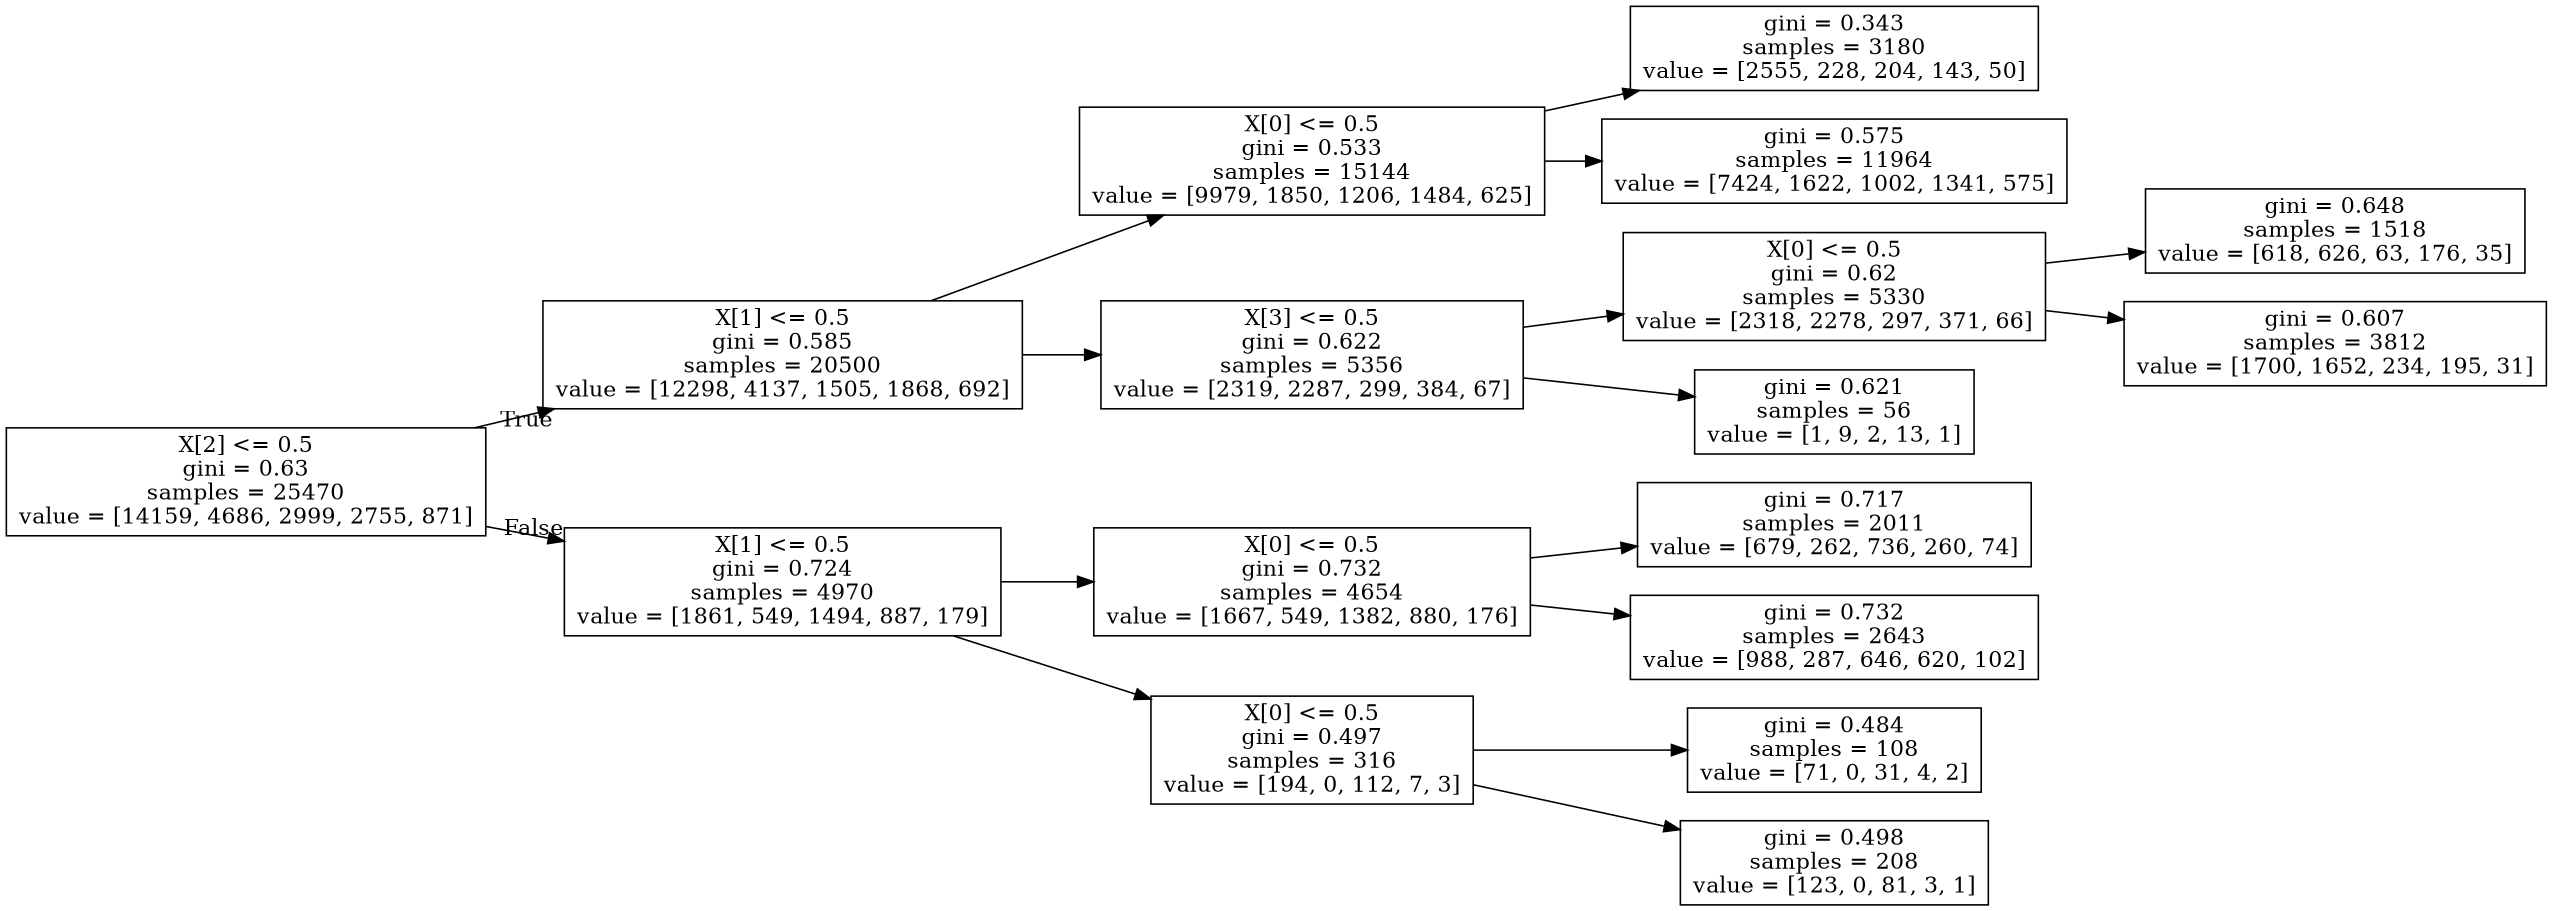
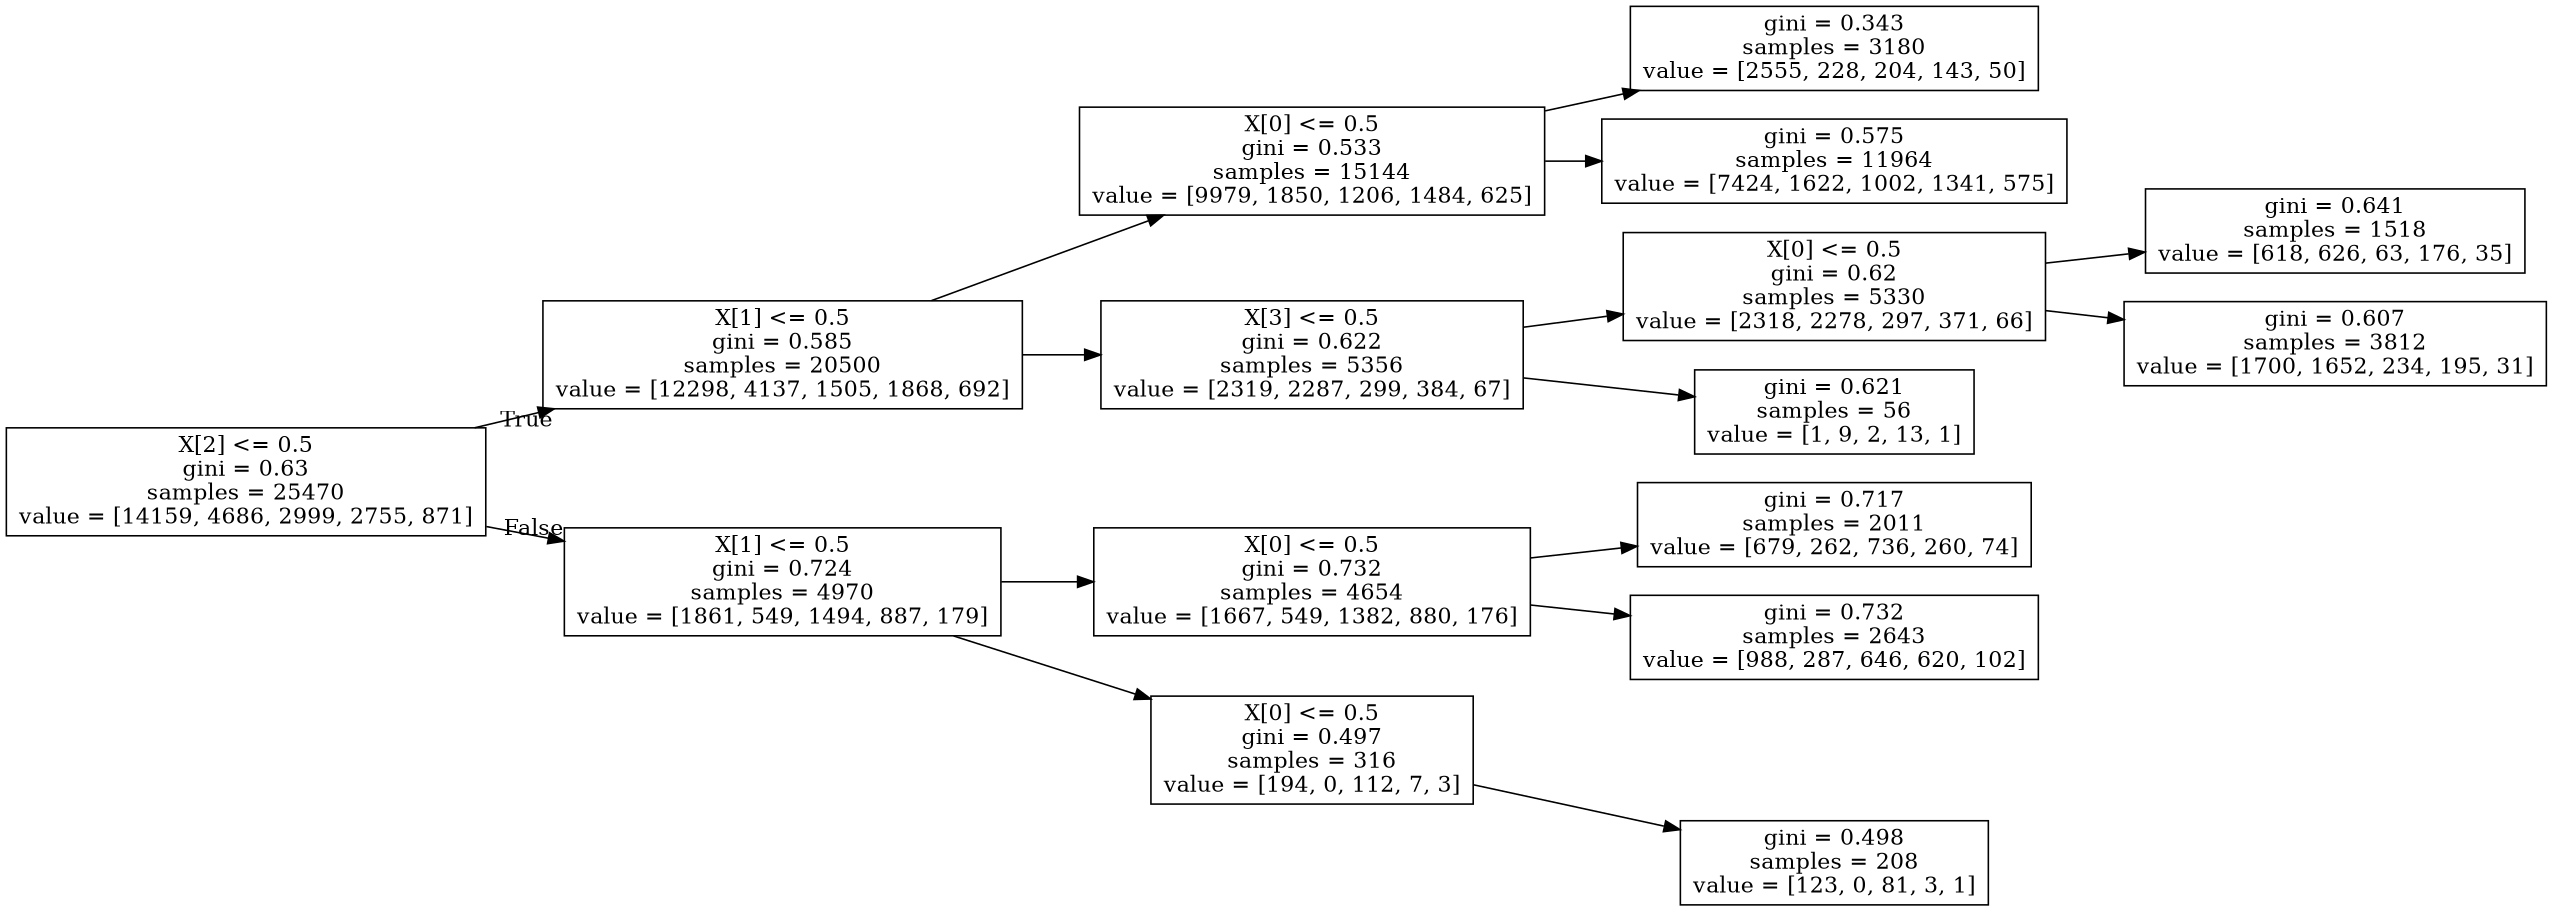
node "gini = 0.648 samples = 1518 value = [618, 626, 63, 176, 35]": label "gini = 0.648 samples = 1518 value = [618, 626, 63, 176, 35]" -> "gini = 0.641 samples = 1518 value = [618, 626, 63, 176, 35]"
node "gini = 0.484 samples = 108 value = [71, 0, 31, 4, 2]": removed
